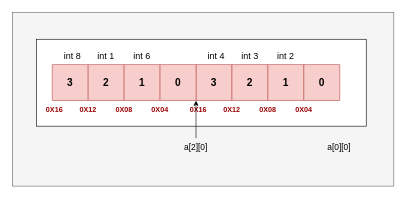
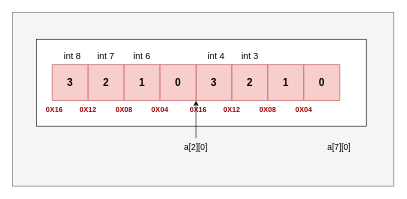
node "int 1": label "int 1" -> "int 7"
node "int 2": removed
node "a[0][0]": label "a[0][0]" -> "a[7][0]"
